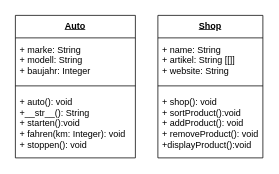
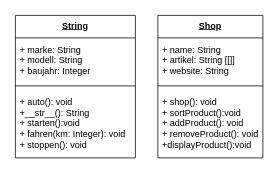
node "Auto": label "Auto" -> "String"
